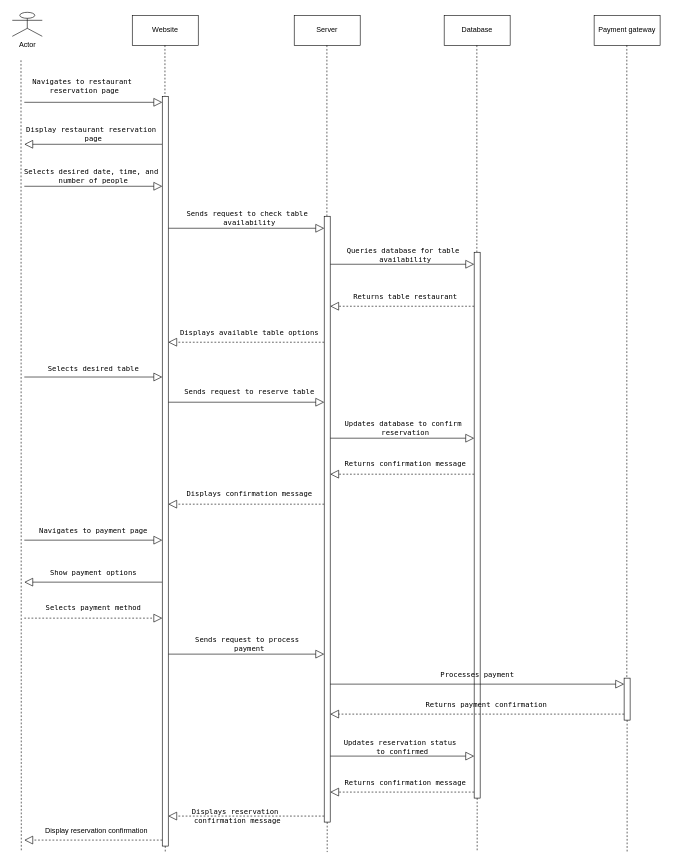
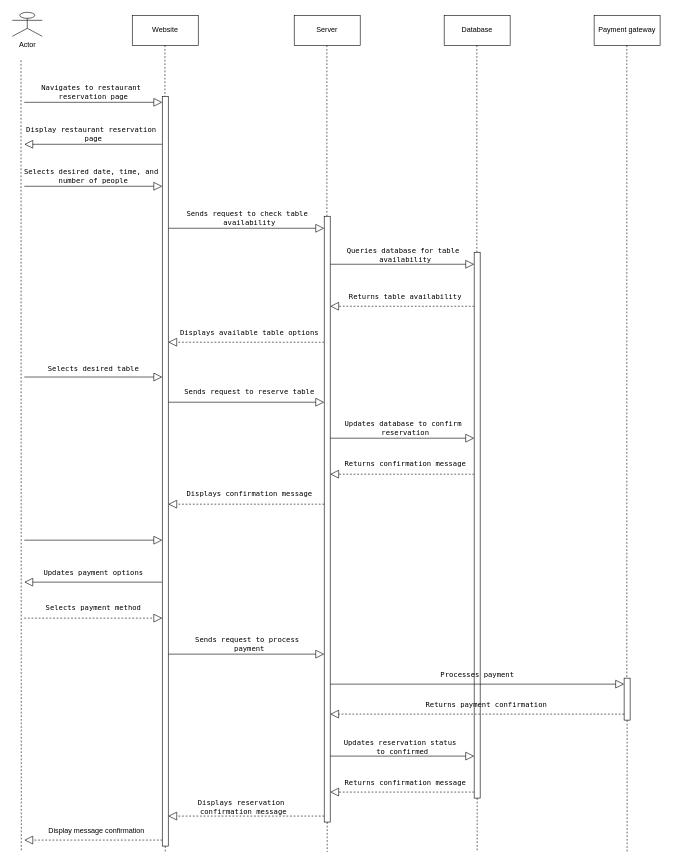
node "Navigates to restaurant reservation page": moved (84, 86) -> (93, 92)
node "Returns table restaurant": label "Returns table restaurant" -> "Returns table availability"
node "Navigates to payment page": removed
node "Show payment options": label "Show payment options" -> "Updates payment options"
node "Displays reservation confirmation message": moved (237, 816) -> (243, 807)
node "Display reservation confirmation": label "Display reservation confirmation" -> "Display message confirmation"
